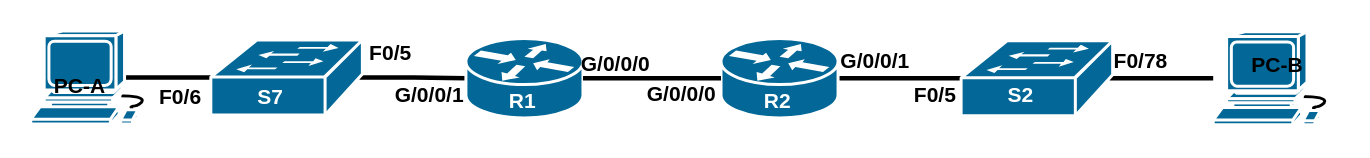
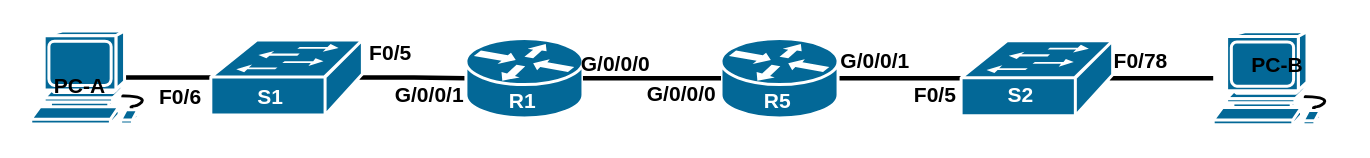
node "S7": label "S7" -> "S1"
node "R2": label "R2" -> "R5"
